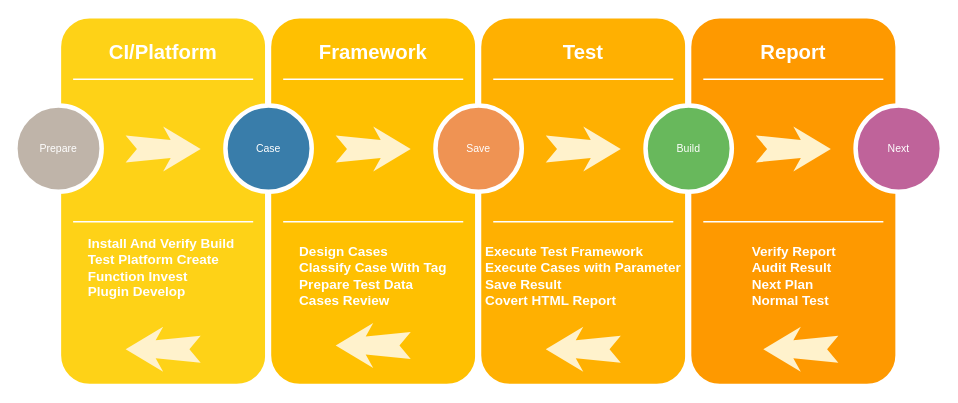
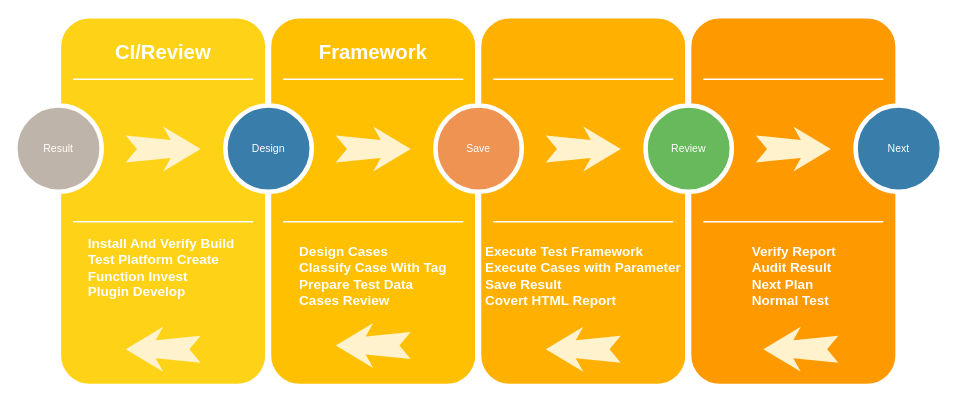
node "CI/Platform": label "CI/Platform" -> "CI/Review"
node "Test": removed
node "Report": removed
node "Prepare": label "Prepare" -> "Result"
node "Case": label "Case" -> "Design"
node "Build": label "Build" -> "Review"
node "Next": fillcolor #bf639a -> #397daa
